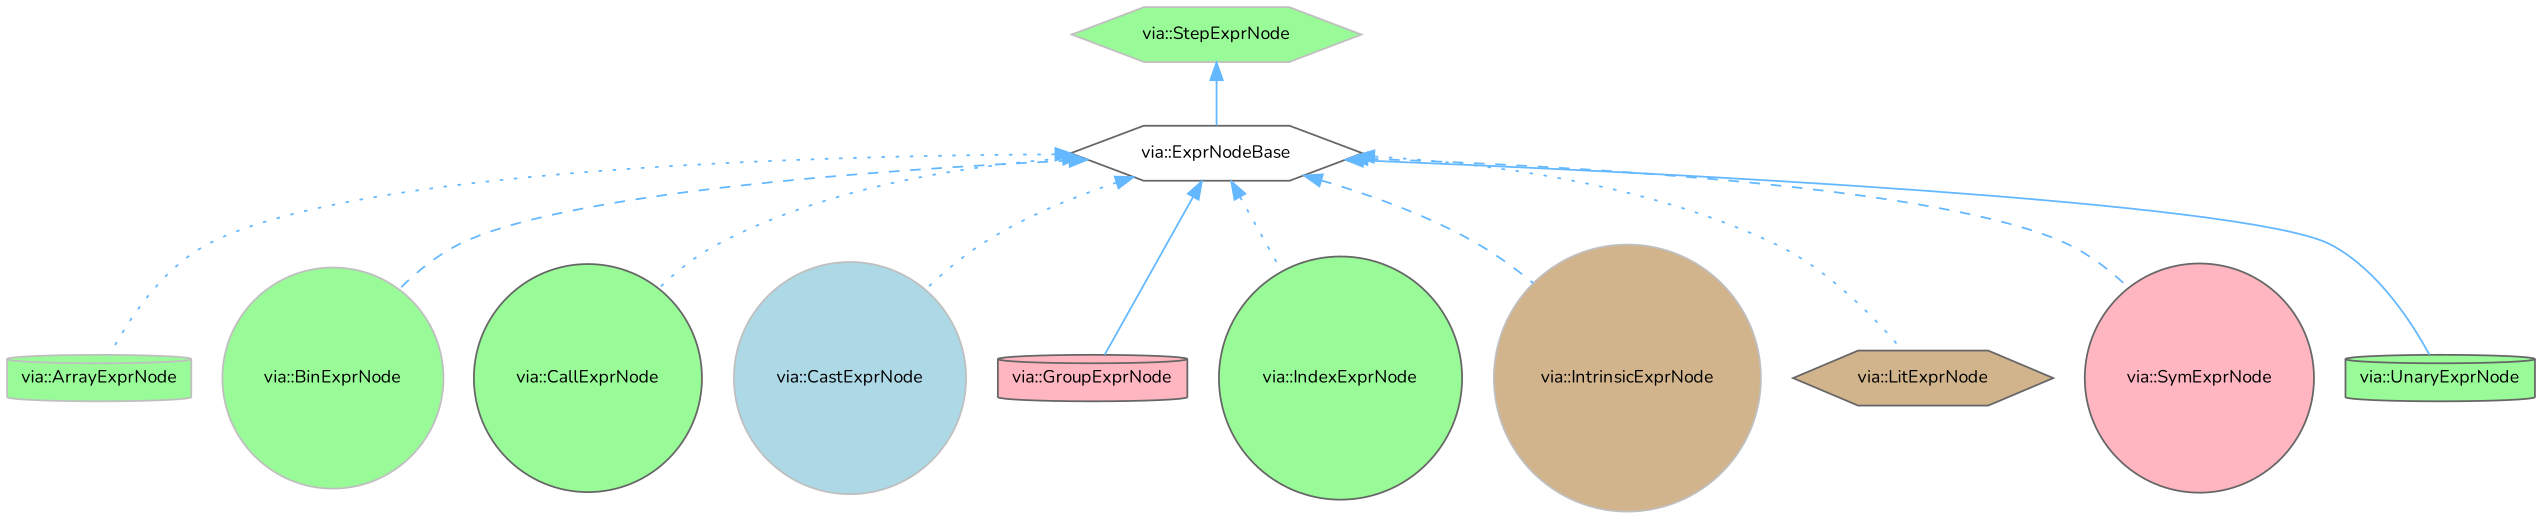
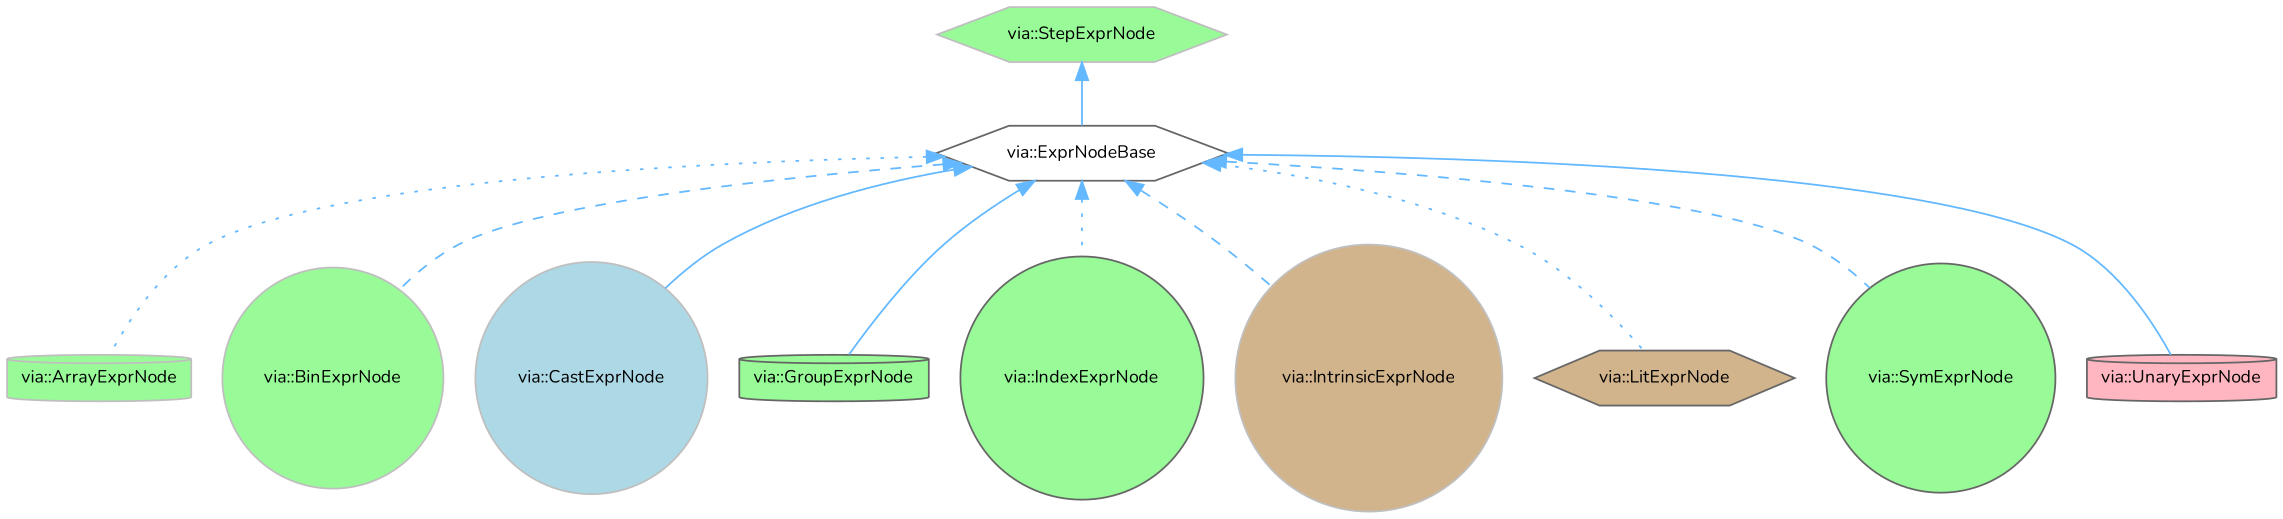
edge "via::CastExprNode" -> "via::ExprNodeBase": style dotted -> solid
node "via::CallExprNode": removed
node "via::GroupExprNode": fillcolor lightpink -> palegreen
node "via::SymExprNode": fillcolor lightpink -> palegreen
node "via::UnaryExprNode": fillcolor palegreen -> lightpink
